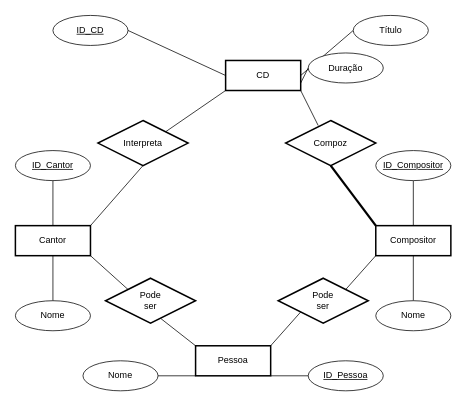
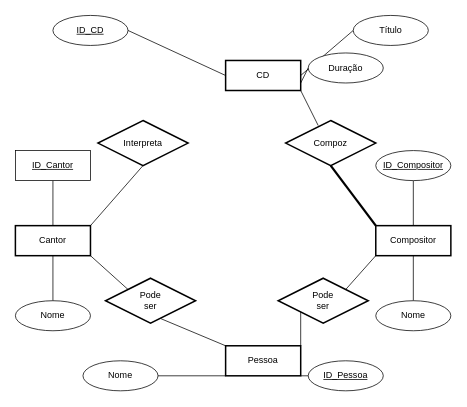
edge "CD" -- "Interpreta": removed
node "ID_Cantor": shape ellipse -> rectangle
node "Pessoa": moved (233, 360) -> (263, 360)
